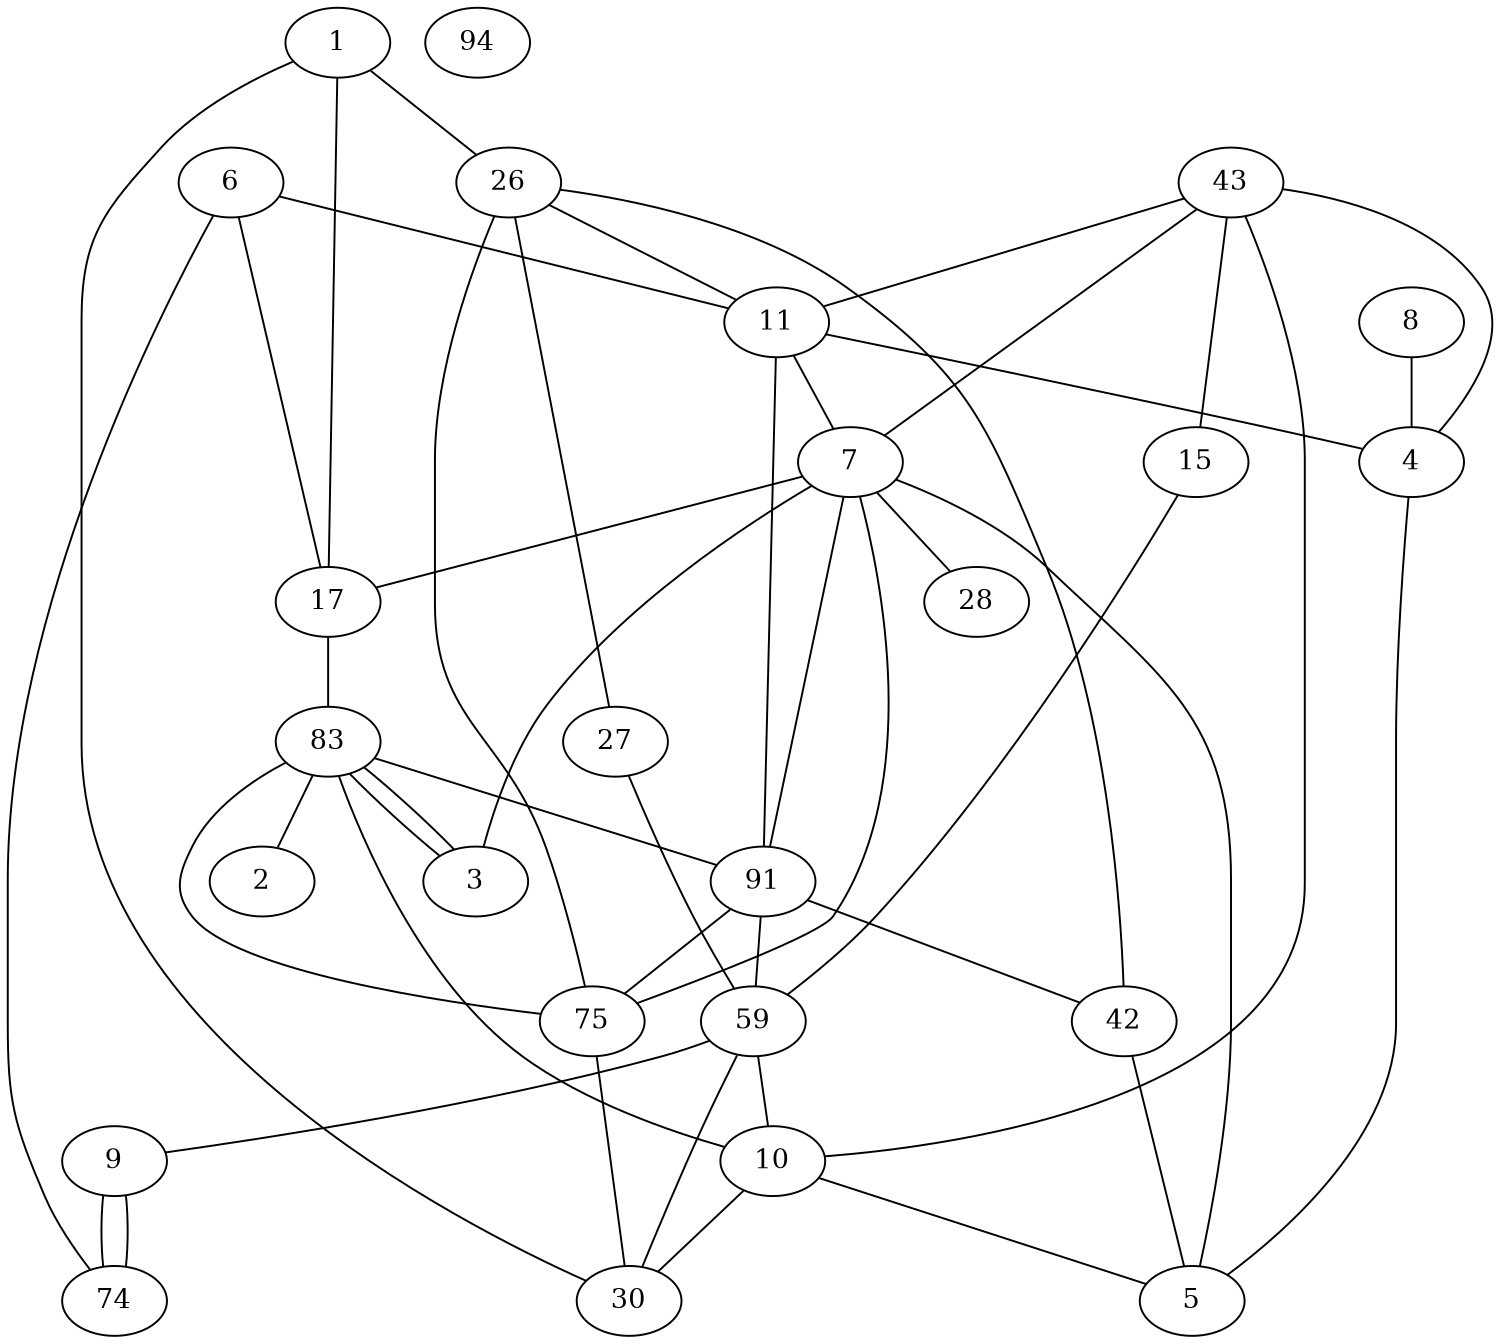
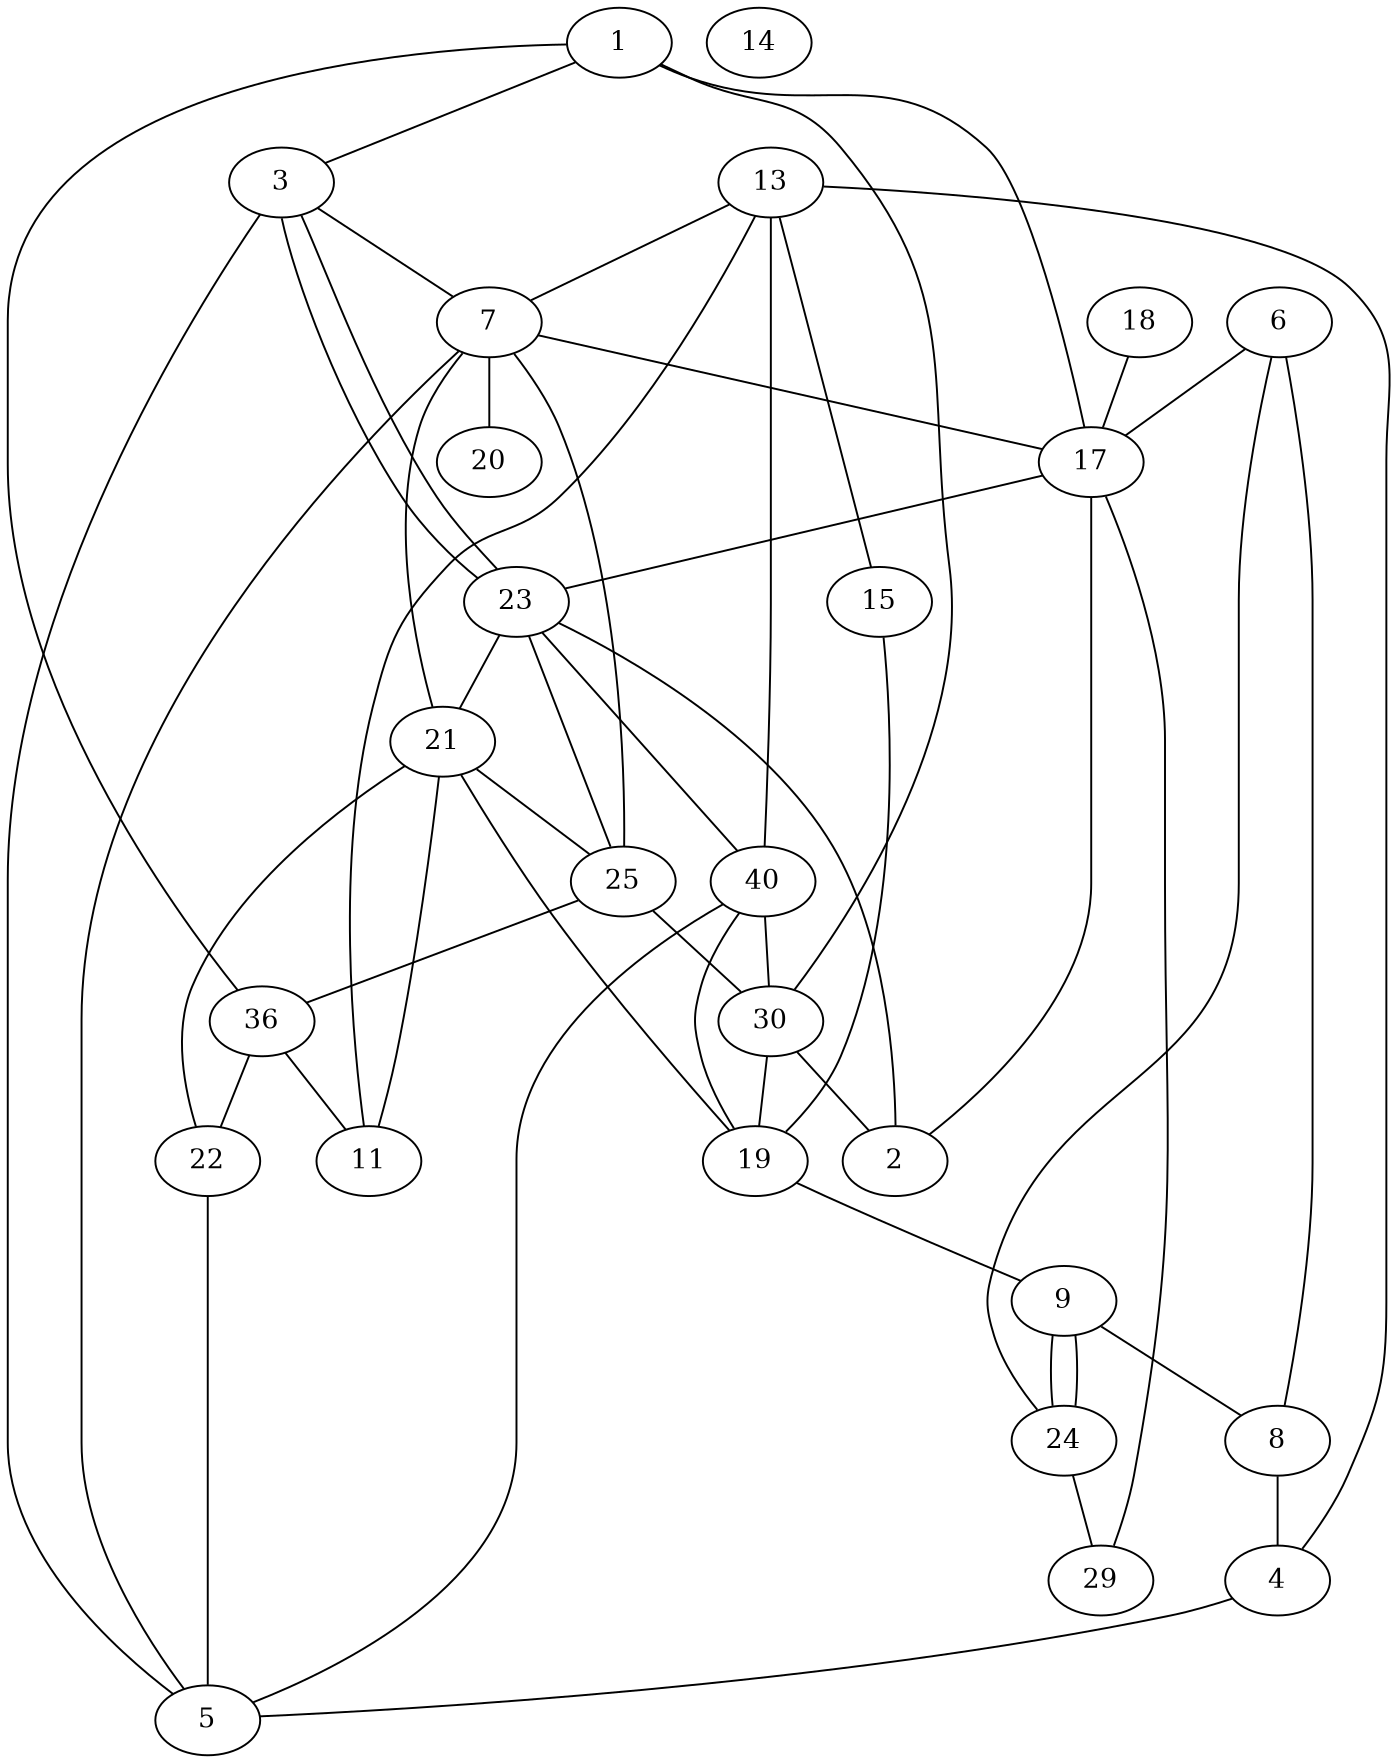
node "94": label "94" -> "14"
edge "1" -- "3": added
node "26": label "26" -> "36"
node "43": label "43" -> "13"
edge "6" -- "11": now "6" -- "8"
node "18": added
edge "11" -- "4": removed
edge "11" -- "7": removed
node "28": label "28" -> "20"
node "83": label "83" -> "23"
node "27": removed
edge "17" -- "2": added
node "91": label "91" -> "21"
edge "3" -- "5": added
node "75": label "75" -> "25"
node "59": label "59" -> "19"
node "42": label "42" -> "22"
edge "30" -- "2": added
node "10": label "10" -> "40"
node "74": label "74" -> "24"
edge "9" -- "8": added
node "29": added
